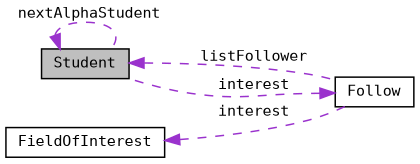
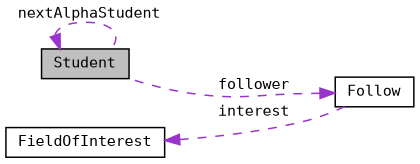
edge "Follow" -> "Student": removed, label "listFollower"
edge "Student" -> "Follow": label " interest" -> " follower"
